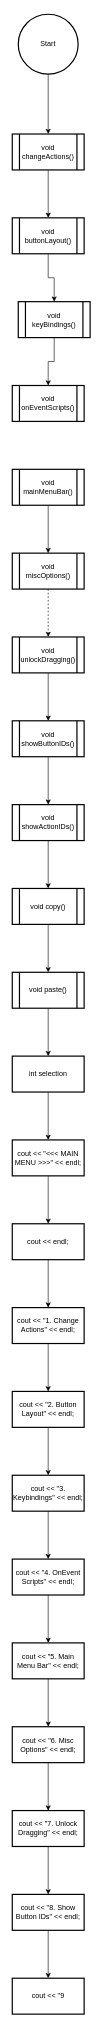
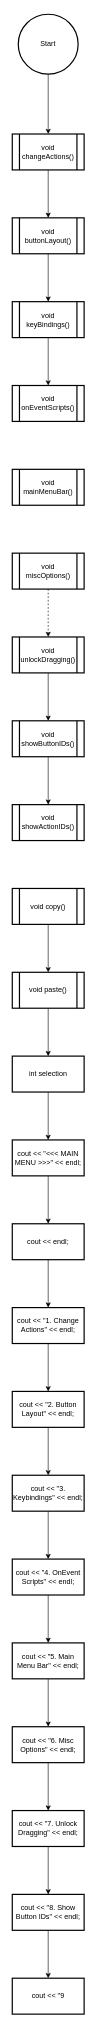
node "void keyBindings()": moved (54, 318) -> (48, 318)
edge "void mainMenuBar()" -> "void miscOptions()": removed
edge "void showActionIDs()" -> "void copy()": removed
